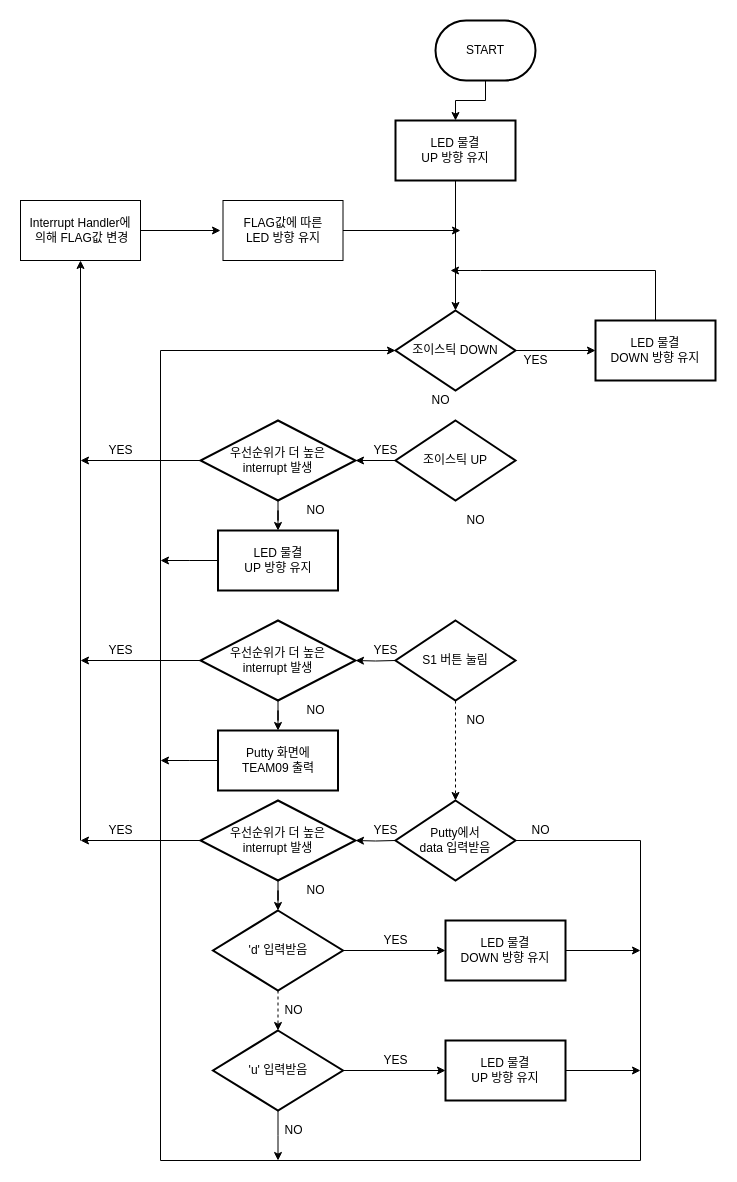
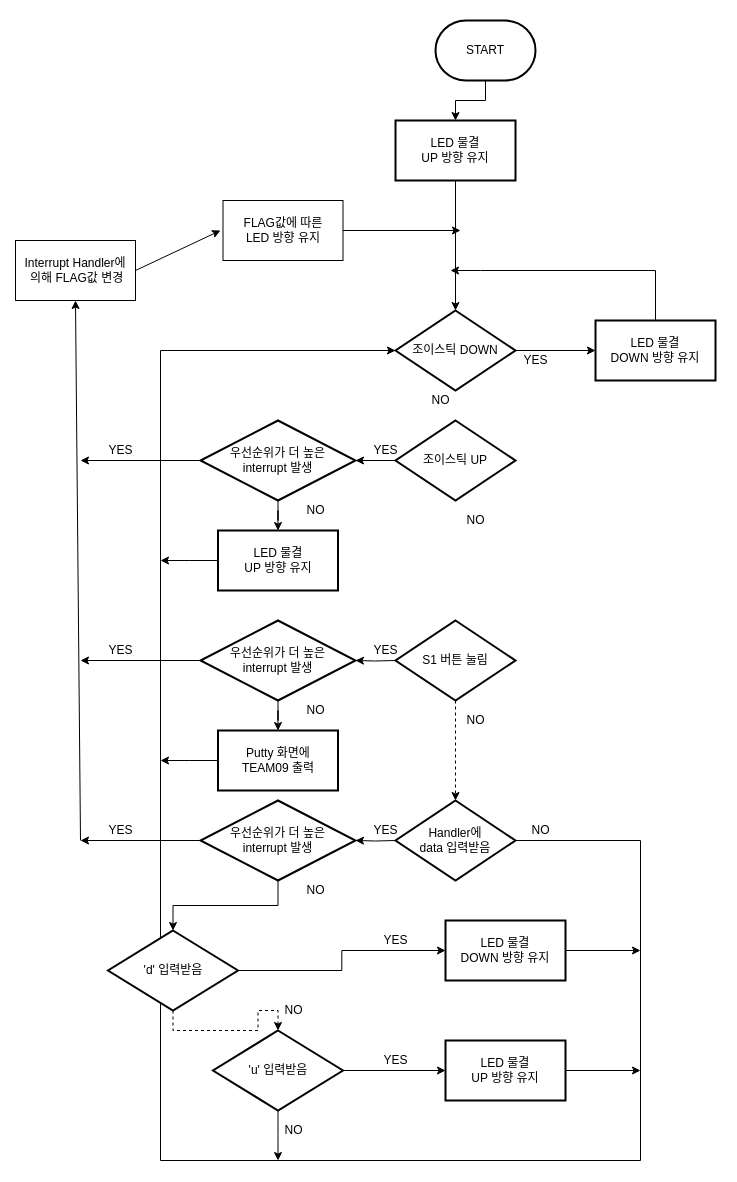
node "Interrupt Handler에 의해 FLAG값 변경": moved (81, 231) -> (76, 271)
node "Putty에서 data 입력받음": label "Putty에서 data 입력받음" -> "Handler에 data 입력받음"
node "'d' 입력받음": moved (278, 951) -> (173, 971)
